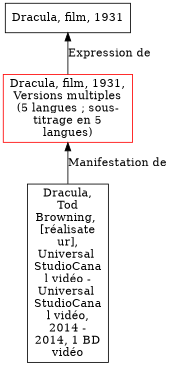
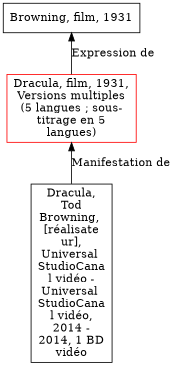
node "Dracula, film, 1931": label "Dracula, film, 1931" -> "Browning, film, 1931"
